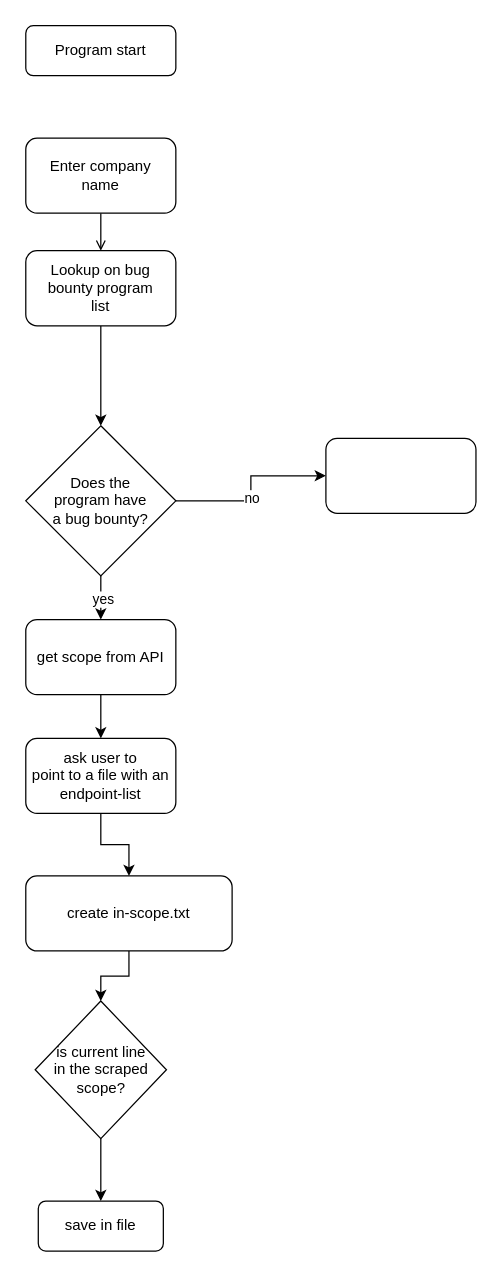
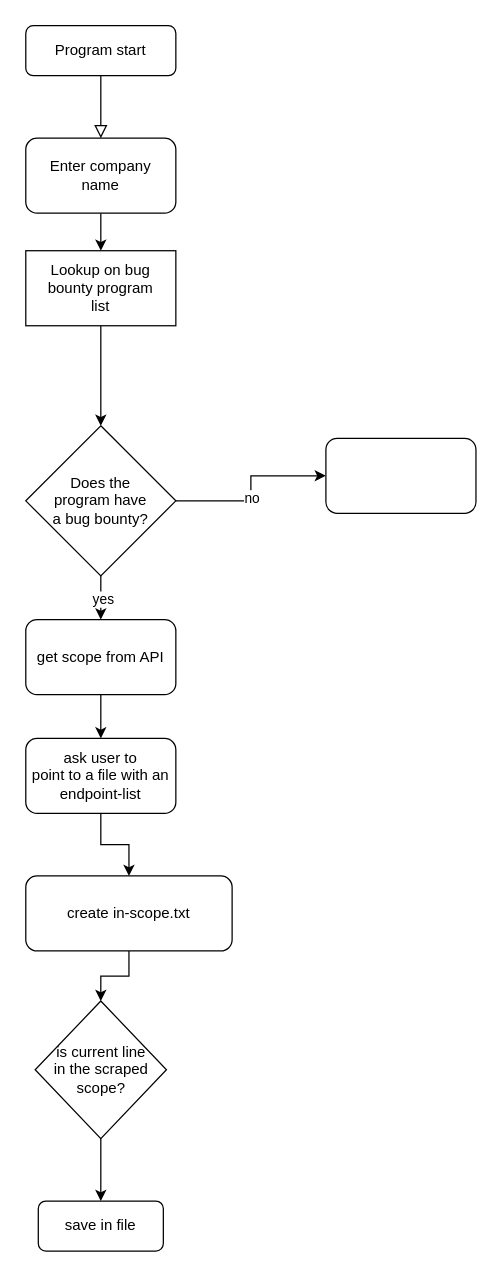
edge "Program start" -> "Enter company name": added
edge "Enter company name" -> "Lookup on bug bounty program list": arrowhead open -> classic
node "Lookup on bug bounty program list": shape rounded rectangle -> rectangle
